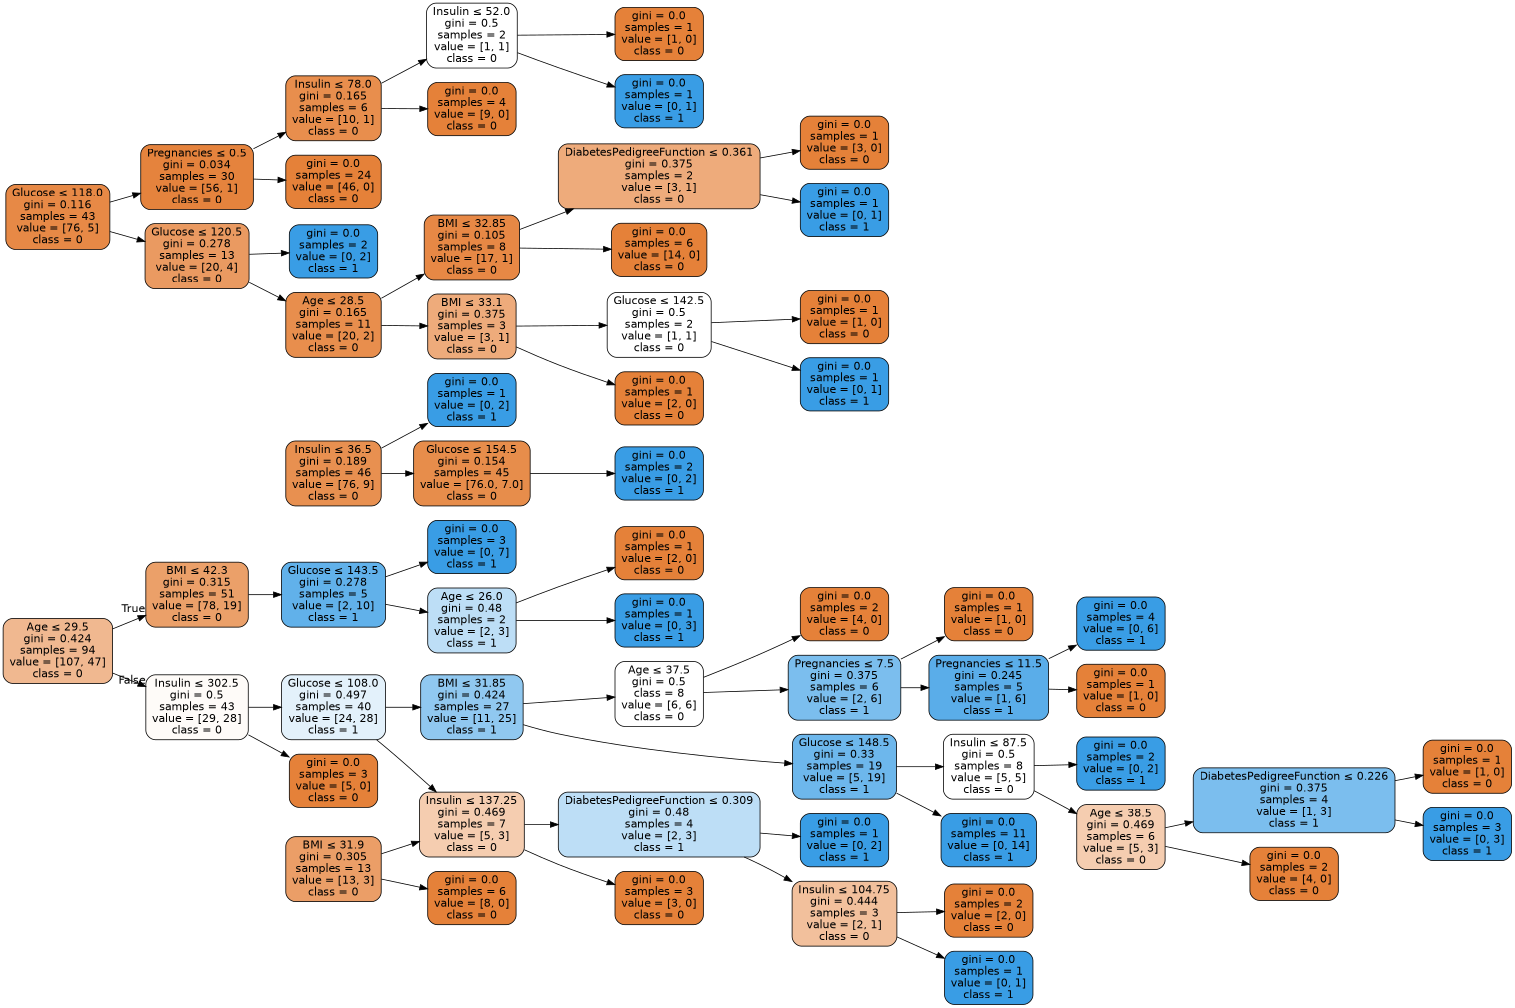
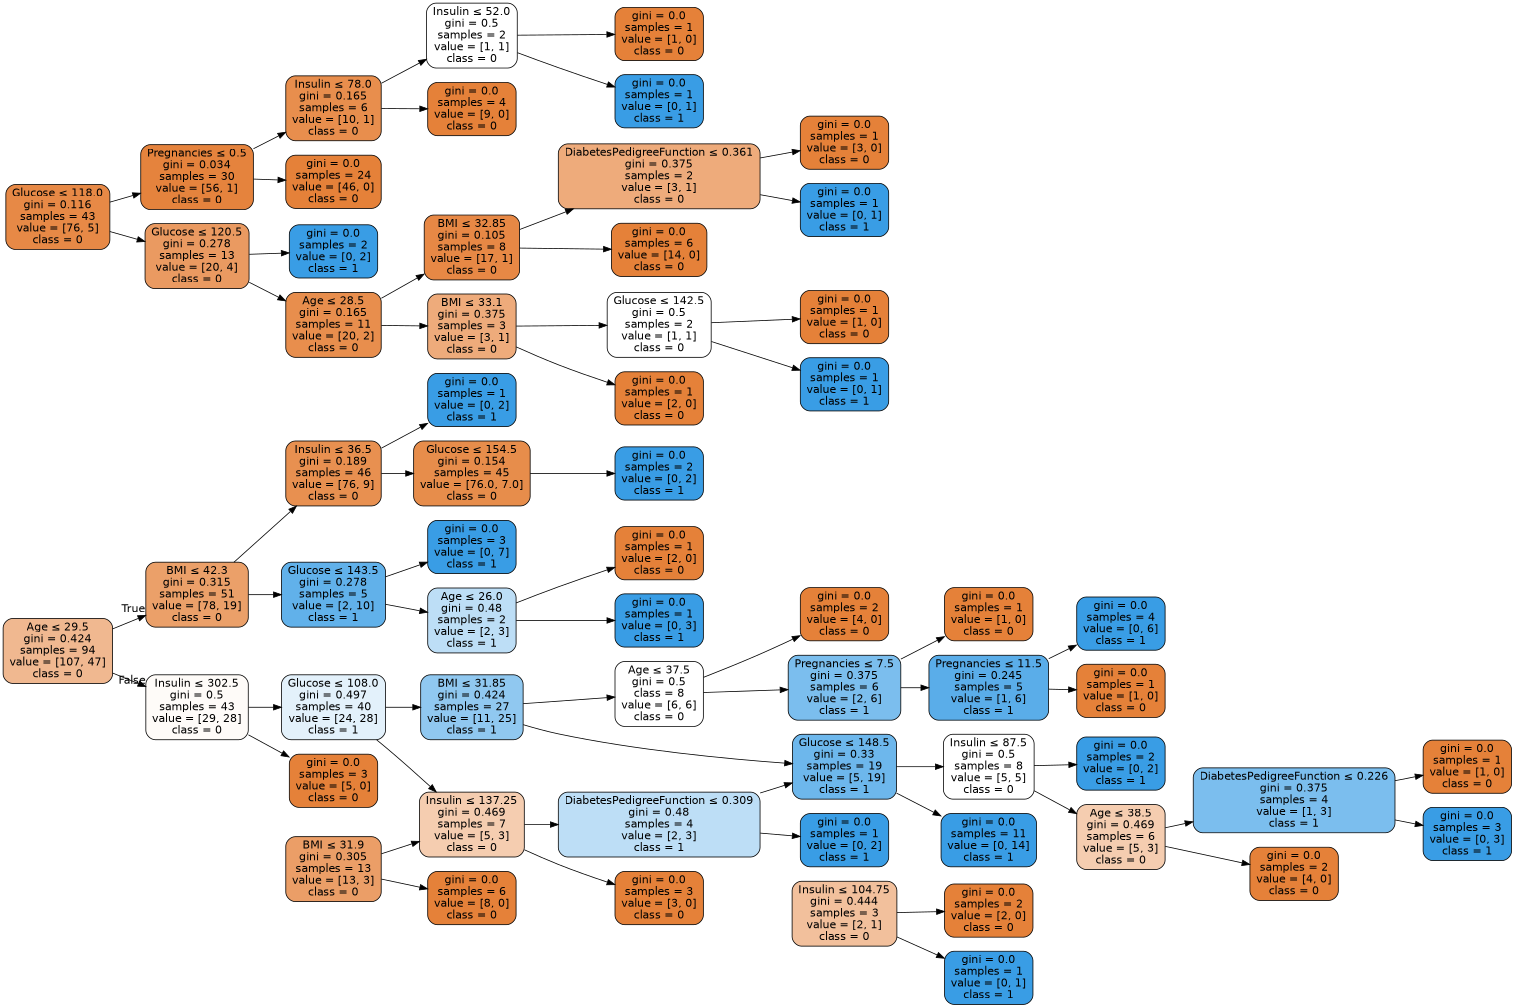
edge "BMI ≤ 42.3" -> "Insulin ≤ 36.5": added
edge "DiabetesPedigreeFunction ≤ 0.309" -> "Insulin ≤ 104.75": now "DiabetesPedigreeFunction ≤ 0.309" -> "Glucose ≤ 148.5"
